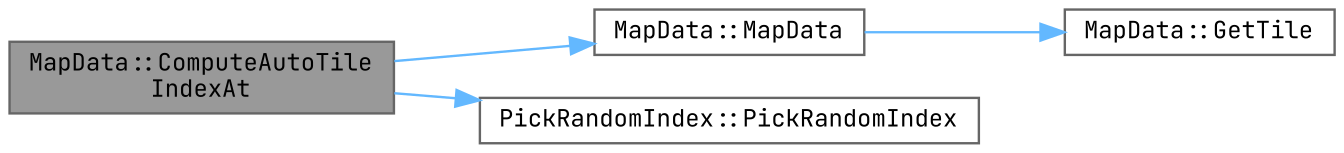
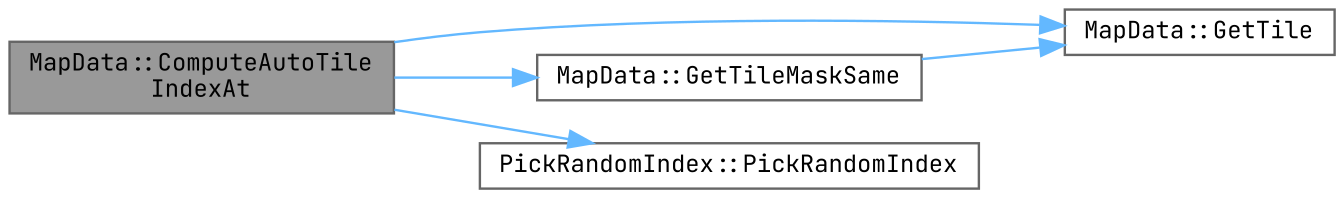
edge "MapData::ComputeAutoTile IndexAt" -> "MapData::GetTile": added
node "MapData::MapData": label "MapData::MapData" -> "MapData::GetTileMaskSame"
